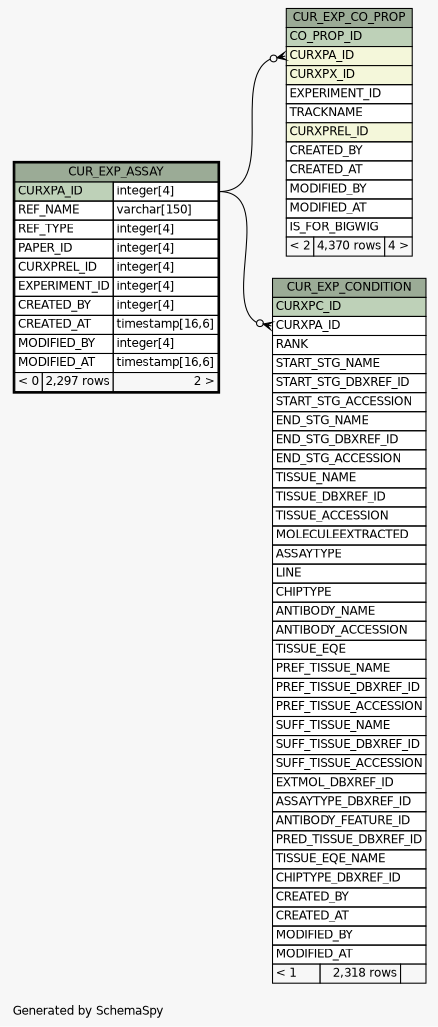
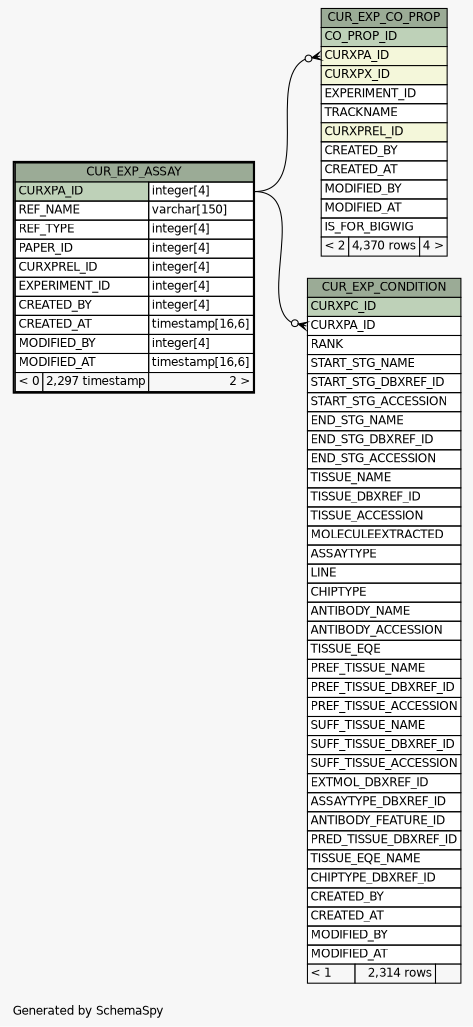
node "CUR_EXP_ASSAY": text "2,297 rows" -> "2,297 timestamp"
node "CUR_EXP_CONDITION": text "2,318 rows" -> "2,314 rows"
